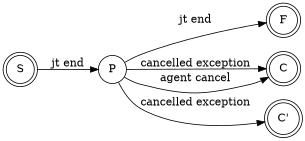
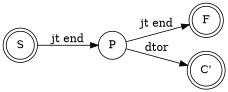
node "C": removed
edge "P" -> "C'": label "cancelled exception" -> "dtor"
